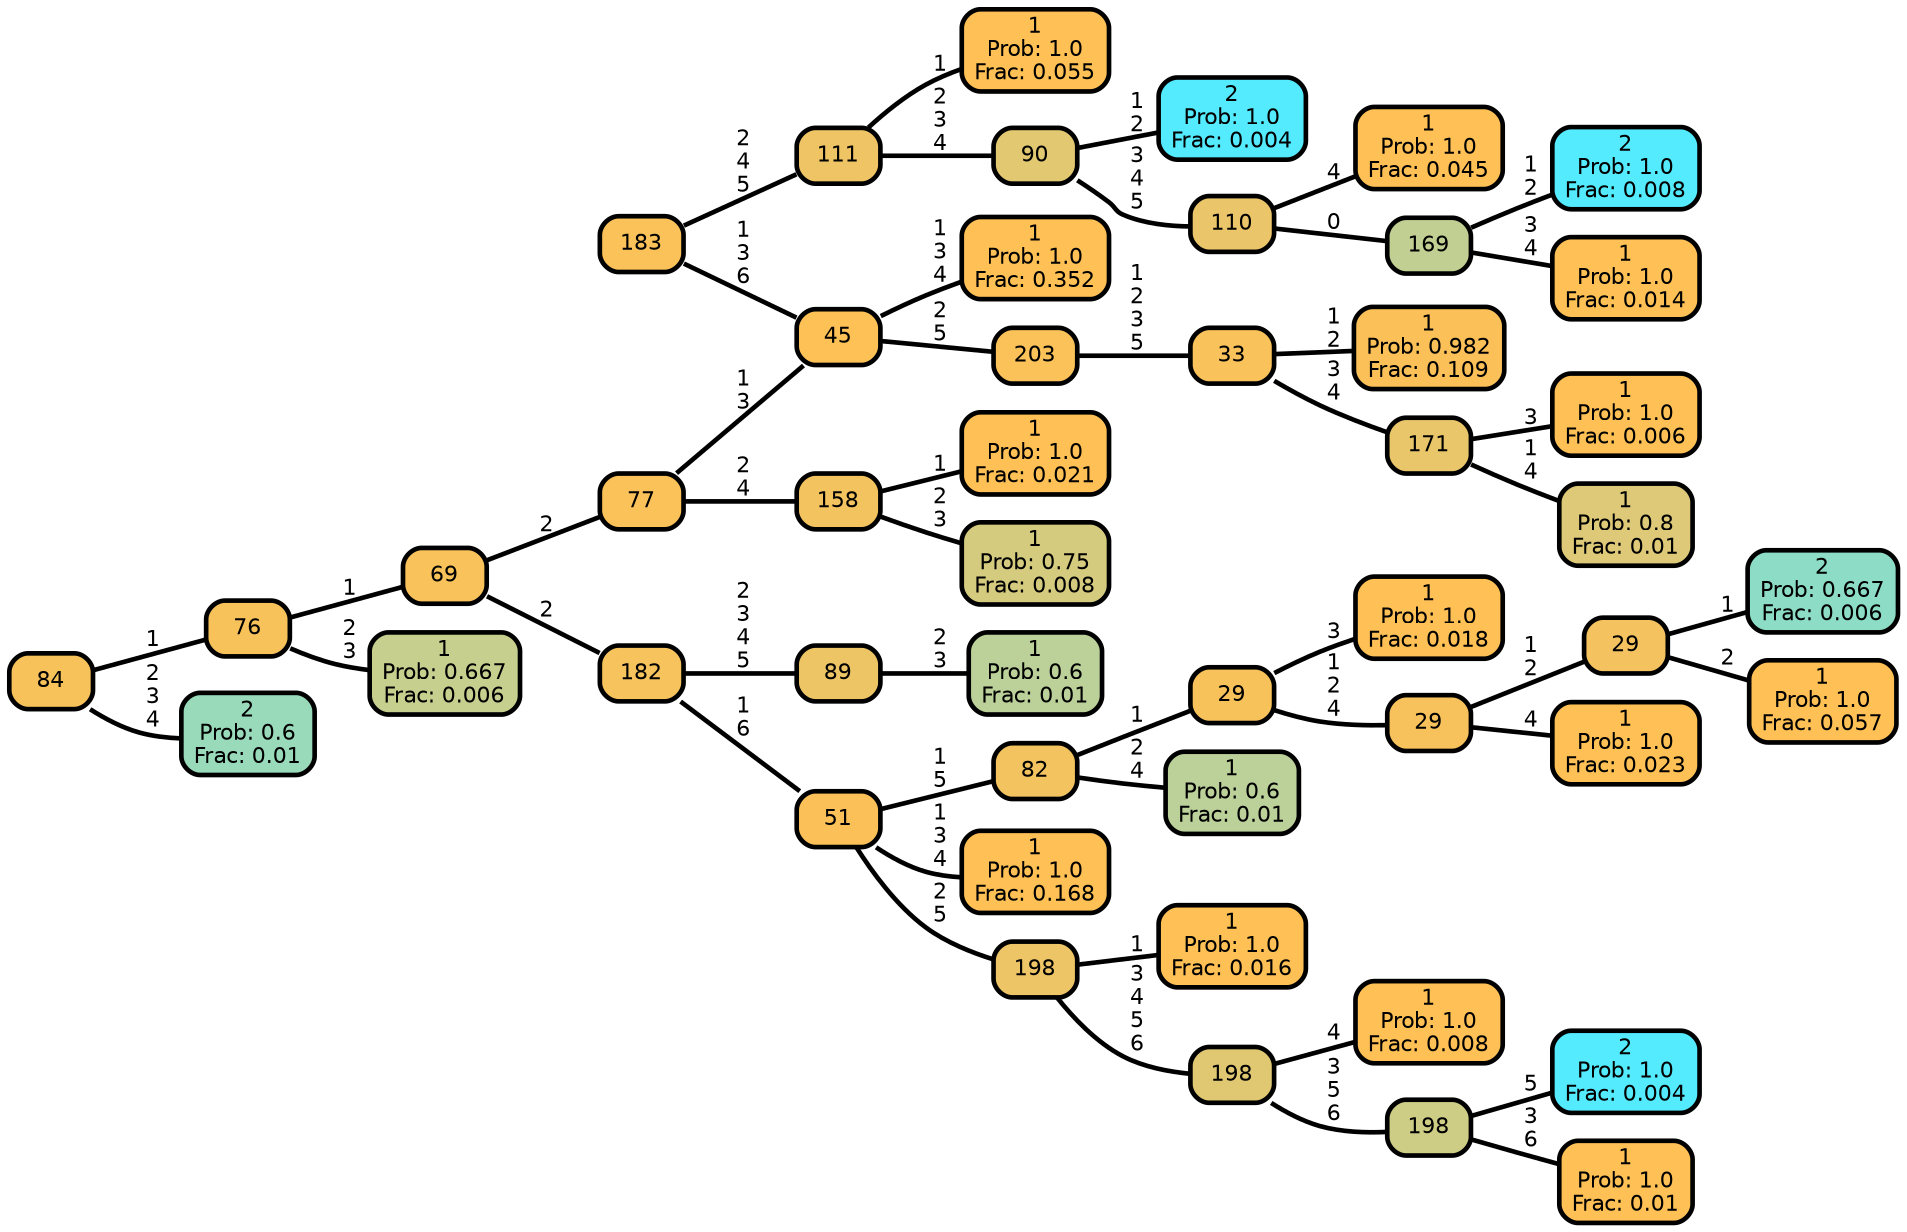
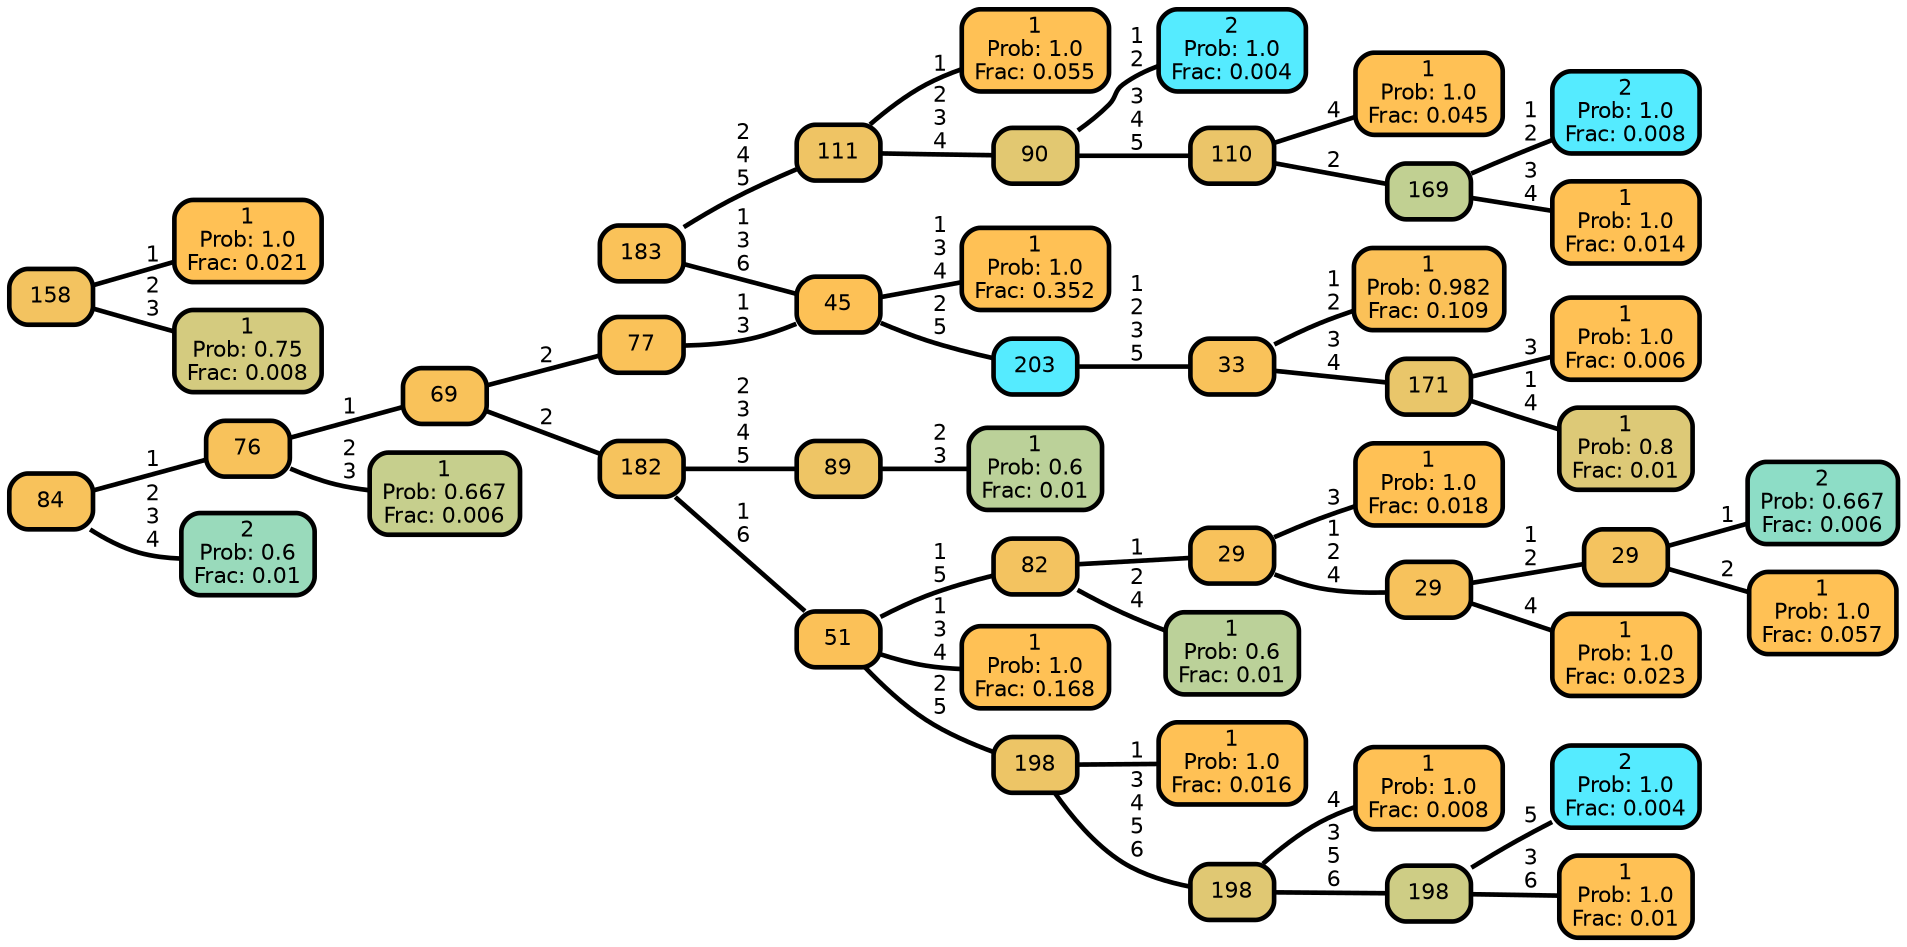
edge "110" -- "169": label " 0" -> " 2"
node "203": fillcolor #fac259 -> #55ebff
edge "77" -- "158": removed, label "2 4"
